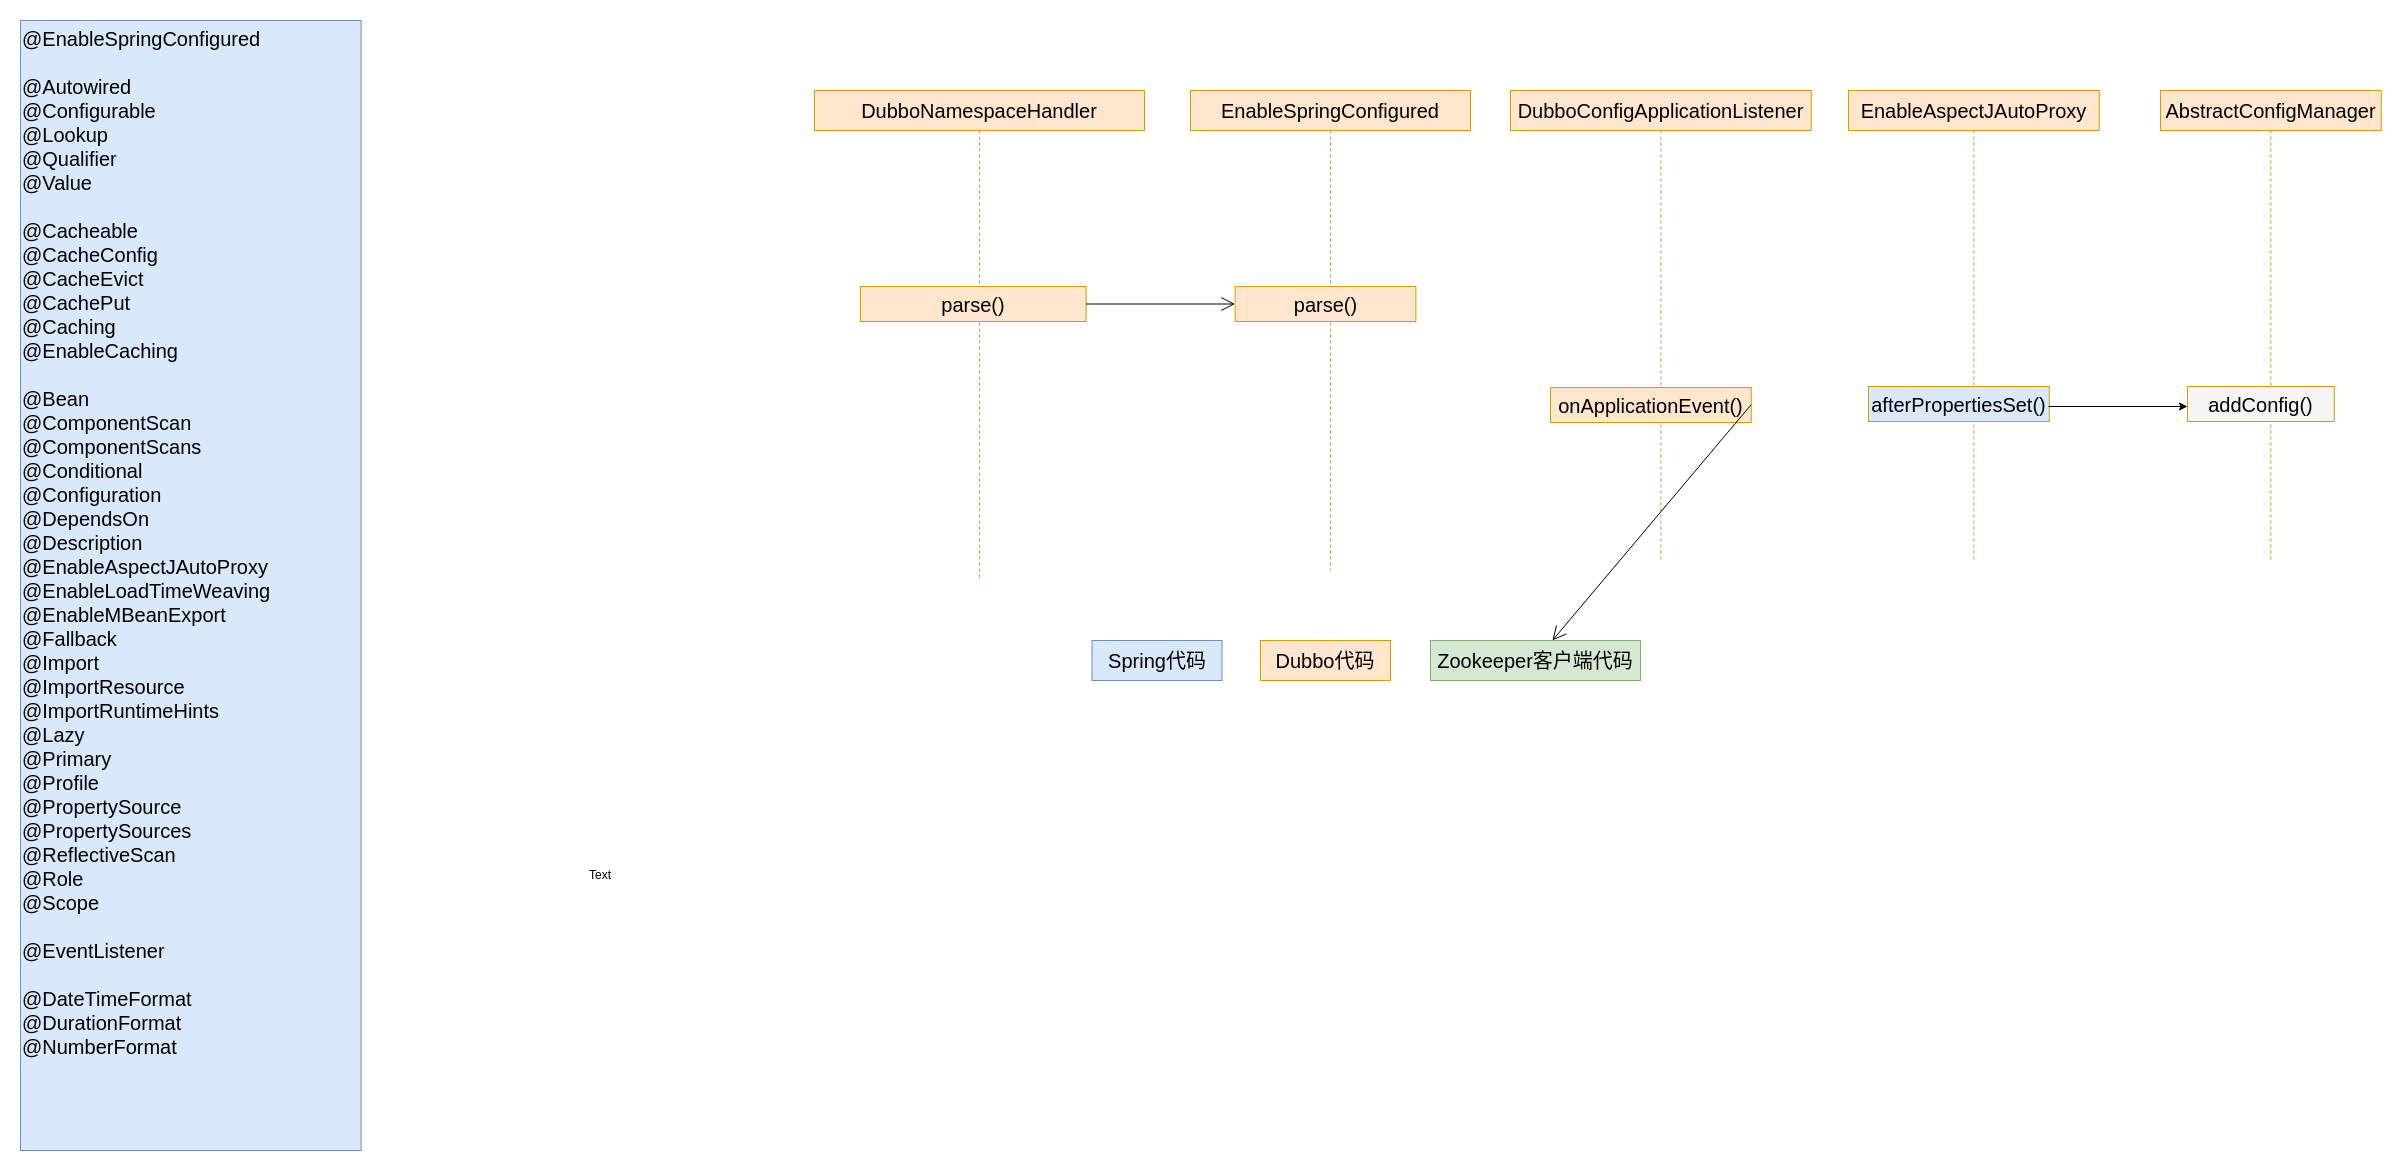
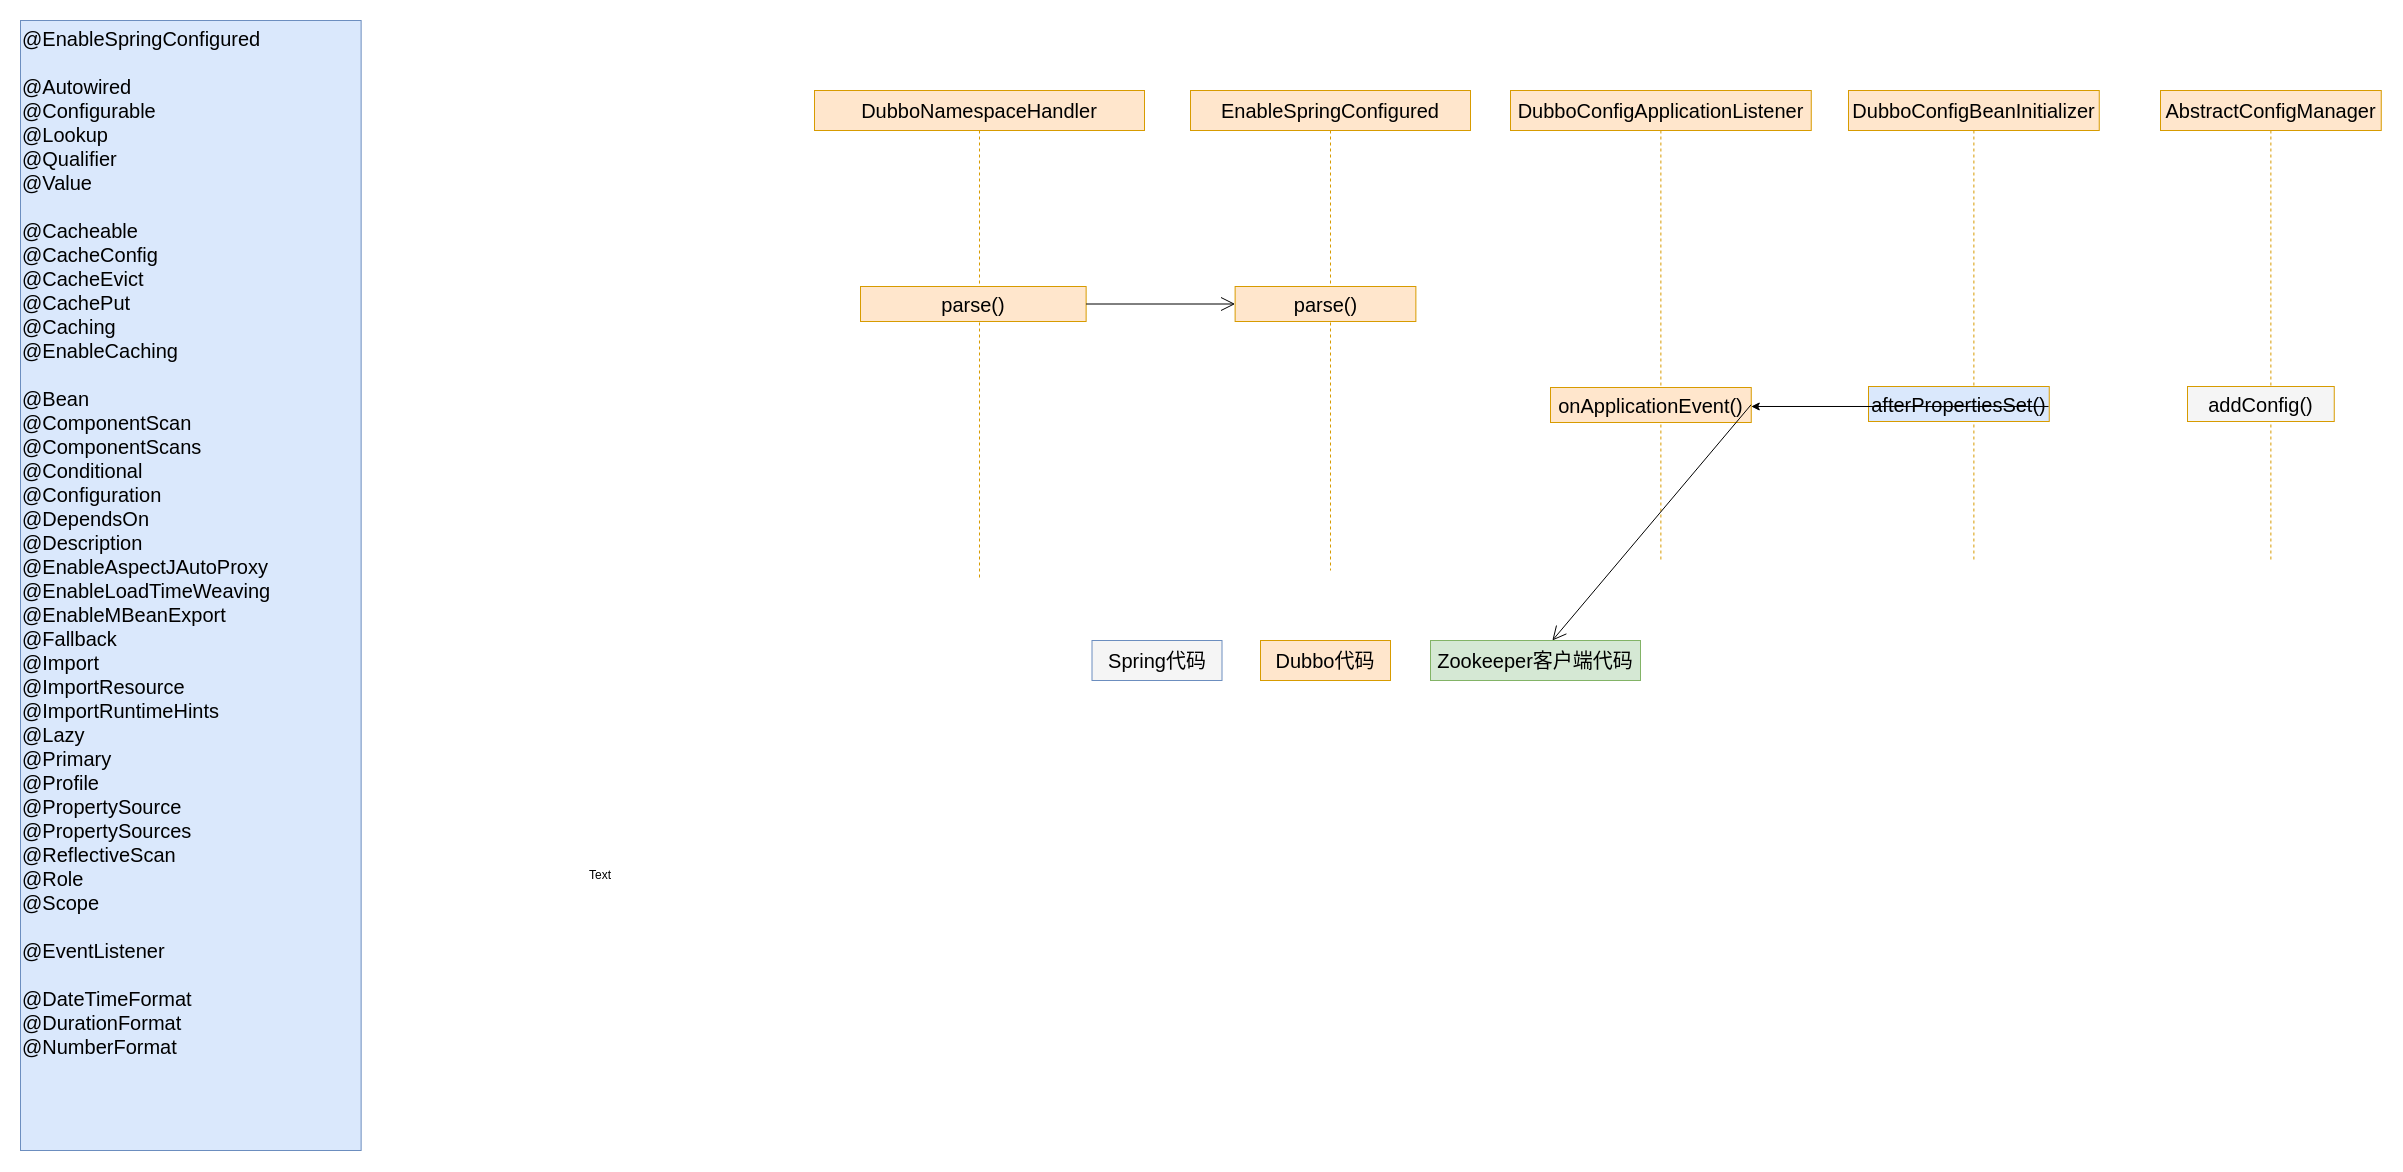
node "EnableAspectJAutoProxy": label "EnableAspectJAutoProxy" -> "DubboConfigBeanInitializer"
edge "afterPropertiesSet()" -> "addConfig()": now "afterPropertiesSet()" -> "onApplicationEvent()"
node "Spring代码": fillcolor #dae8fc -> #f5f5f5
